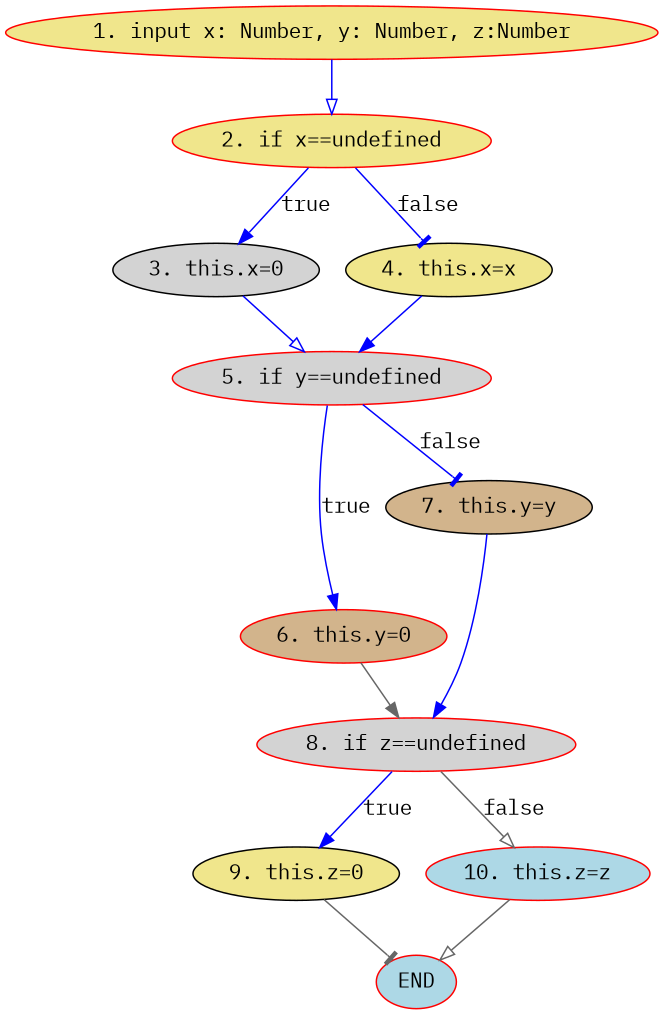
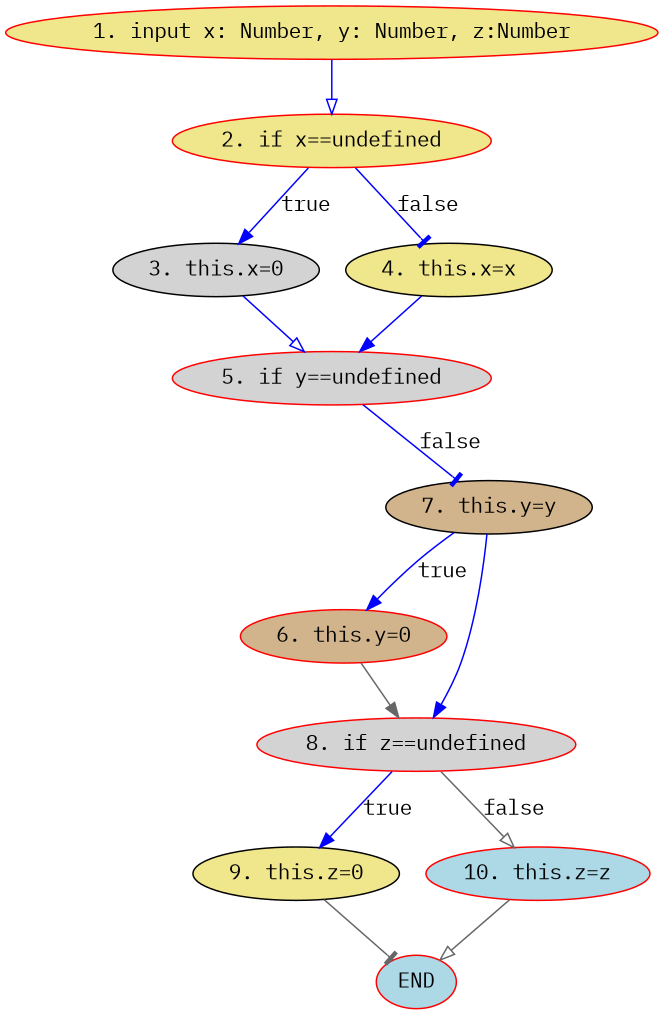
edge "5. if y==undefined" -> "6. this.y=0": now "7. this.y=y" -> "6. this.y=0"
